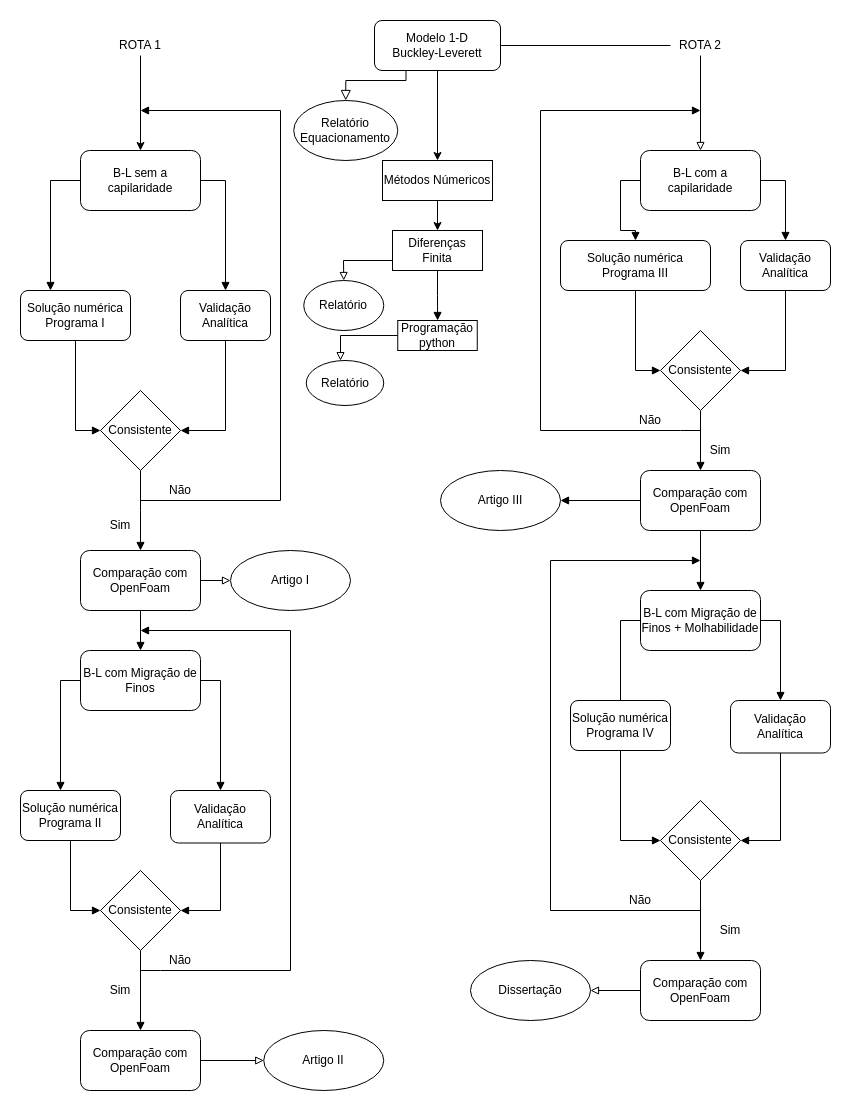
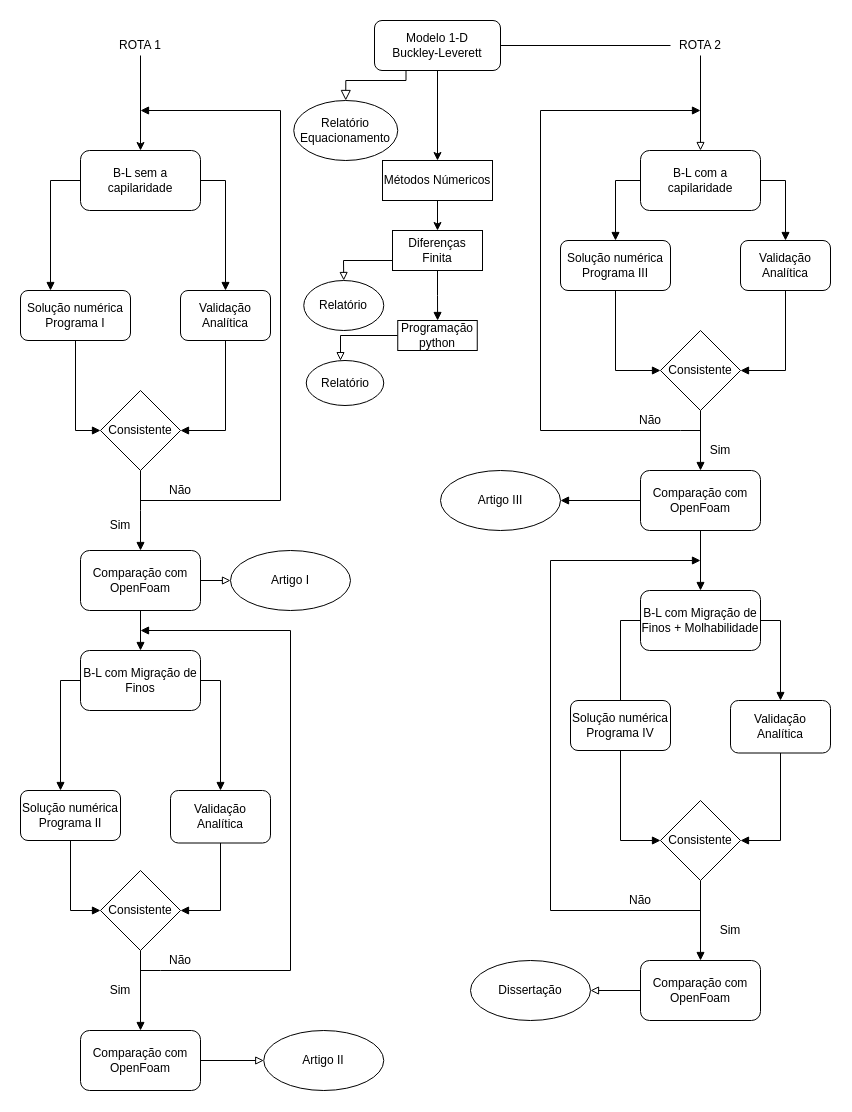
node "Solução numérica Programa III": size 150x50 -> 110x50
